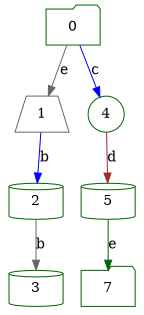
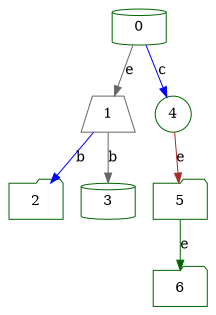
node "0": shape folder -> cylinder
edge "4" -> "5": label "d" -> "e"
node "2": shape cylinder -> folder
node "5": shape cylinder -> folder
edge "2" -> "3": now "1" -> "3"
node "7": label "7" -> "6"
